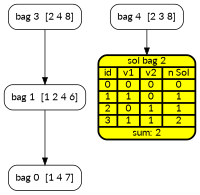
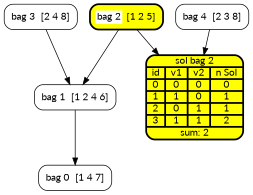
node "bag 2": added
